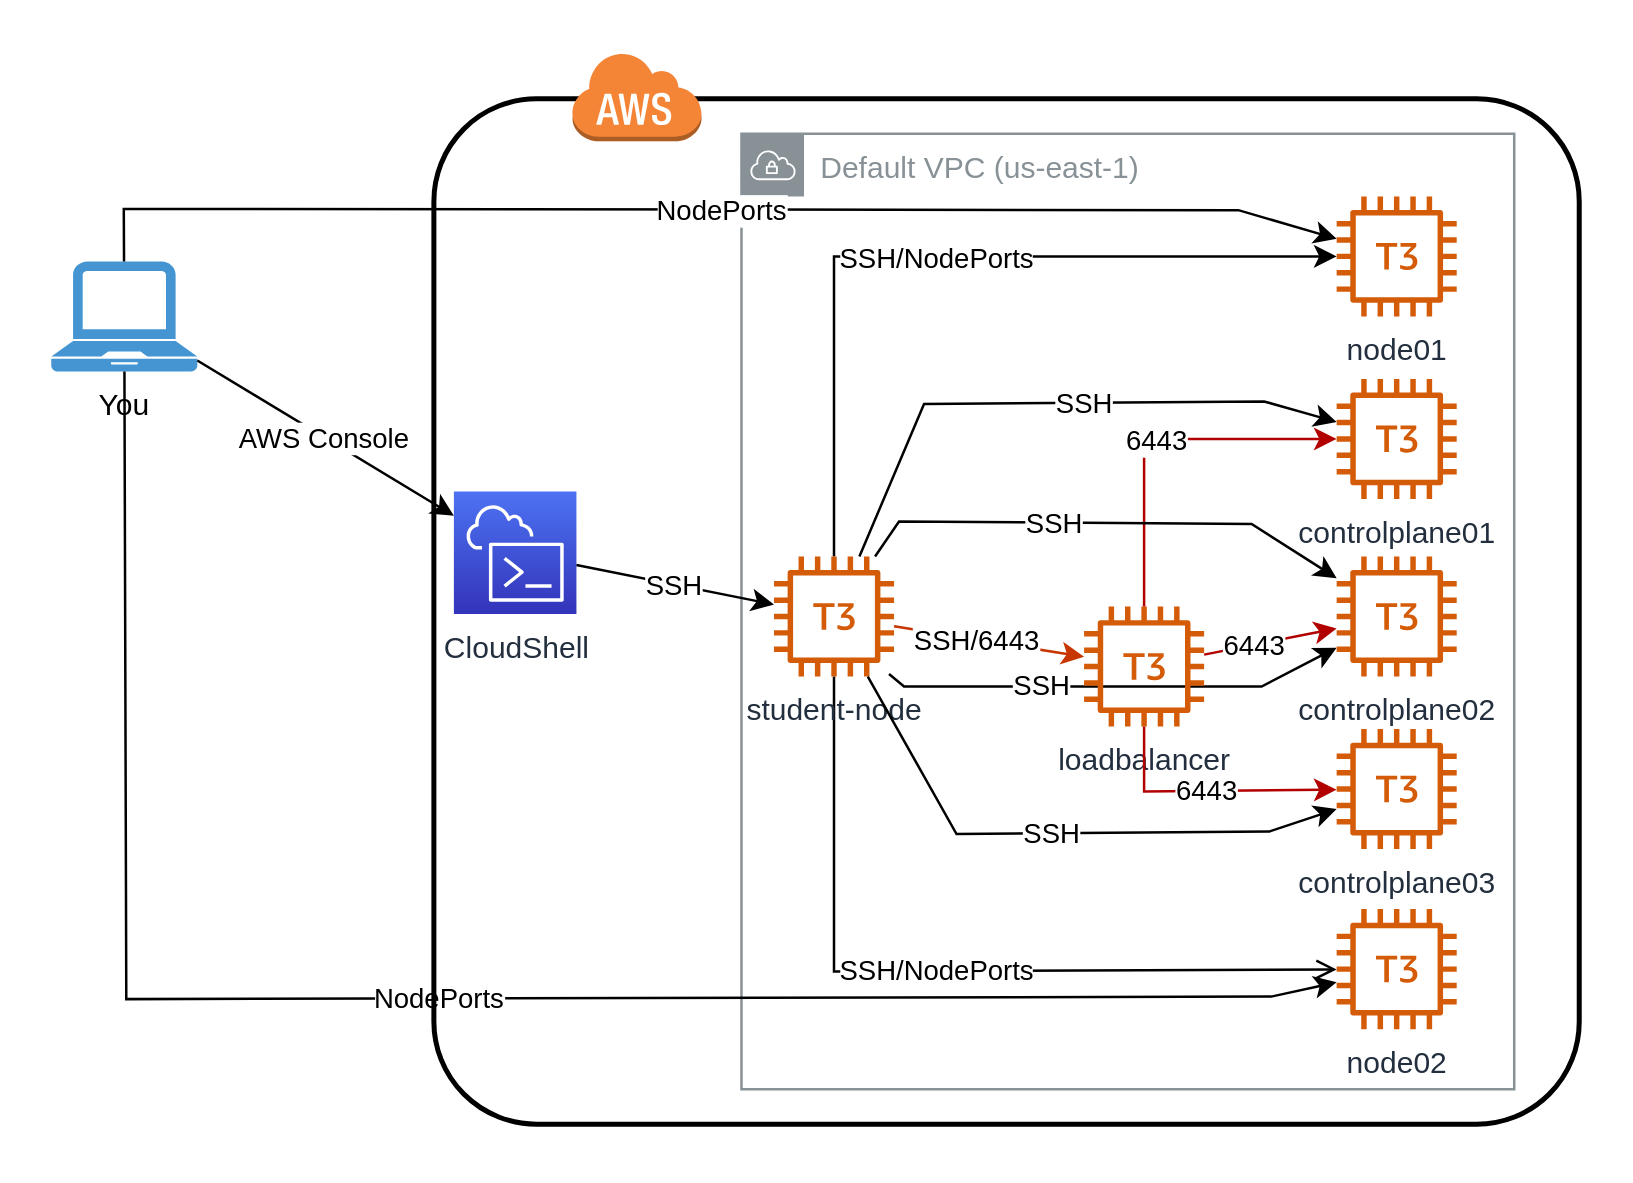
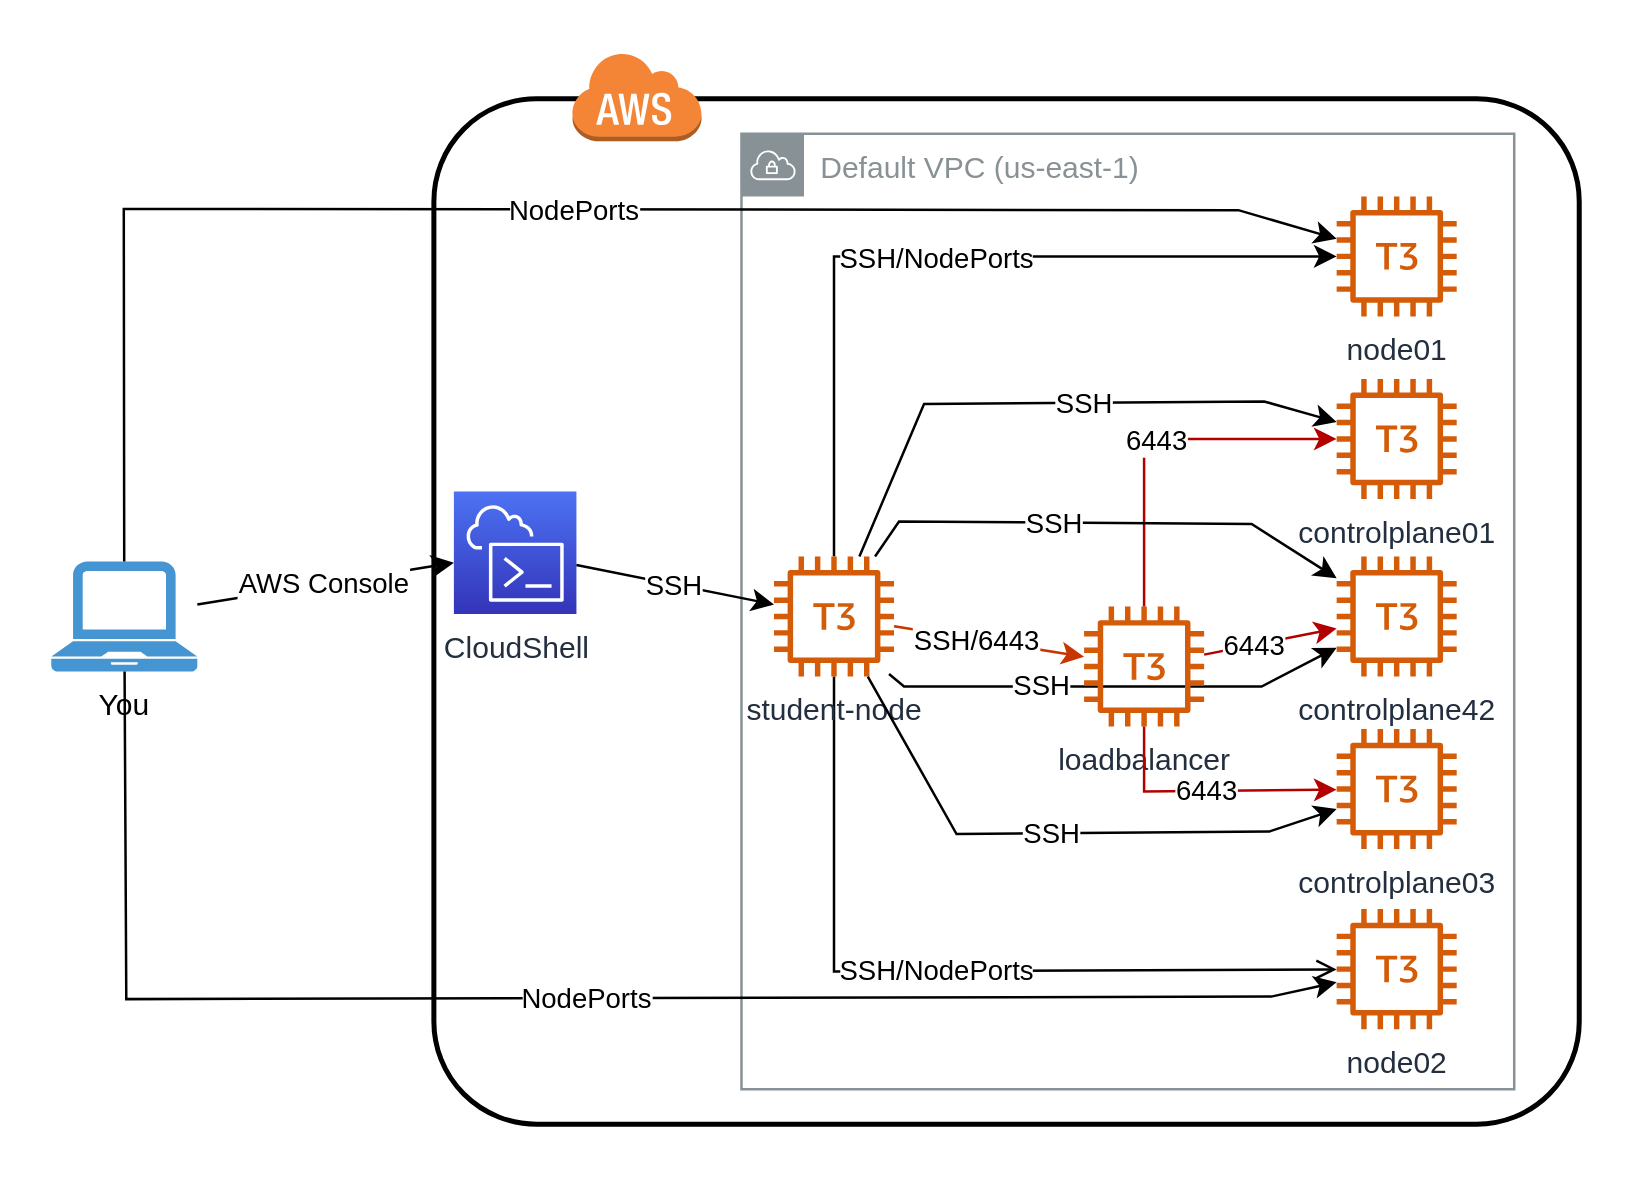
node "You": moved (124, 316) -> (124, 616)
node "controlplane02": label "controlplane02" -> "controlplane42"
